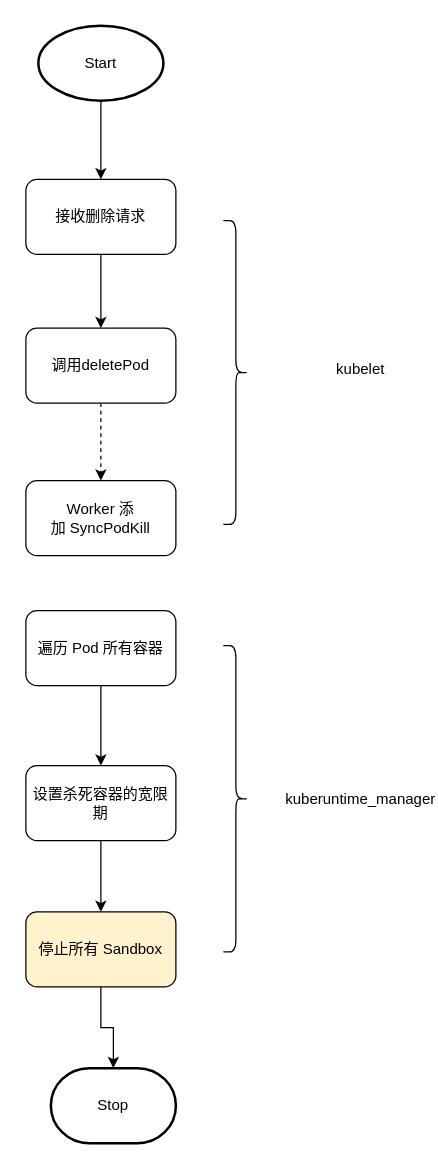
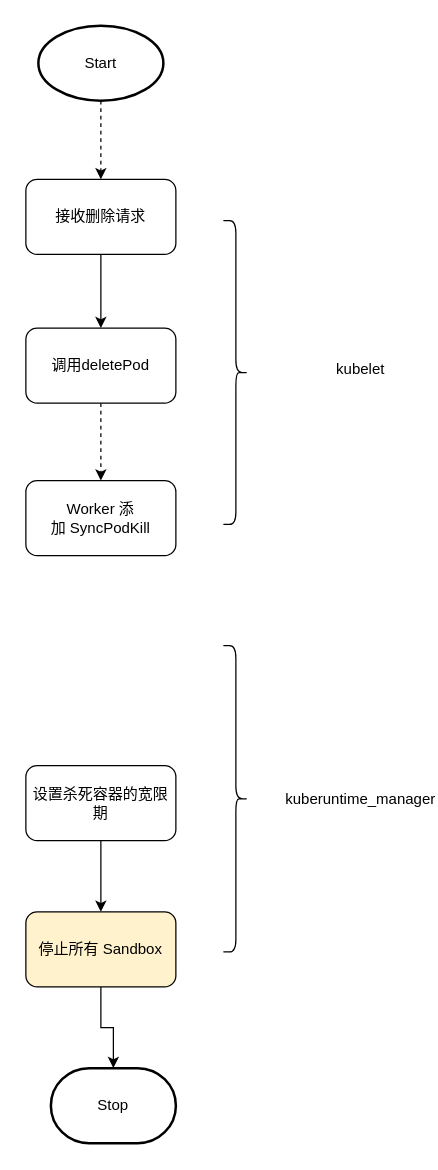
edge "Start" -> "接收删除请求": style solid -> dashed
node "遍历 Pod 所有容器": removed
edge "遍历 Pod 所有容器" -> "设置杀死容器的宽限期": removed
